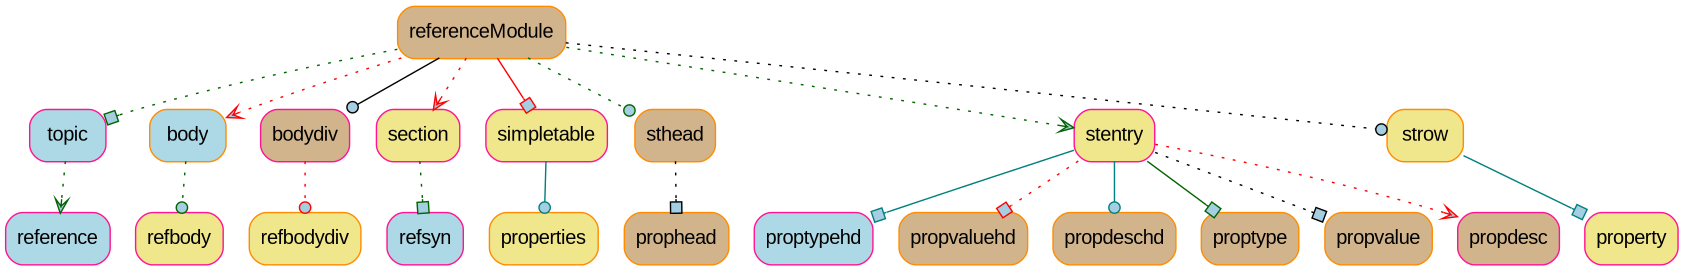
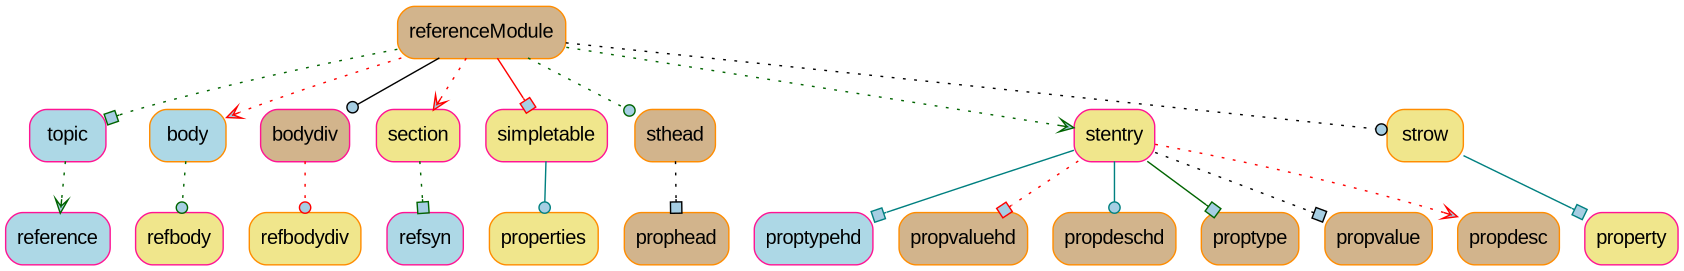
node "propdesc": color deeppink -> darkorange
